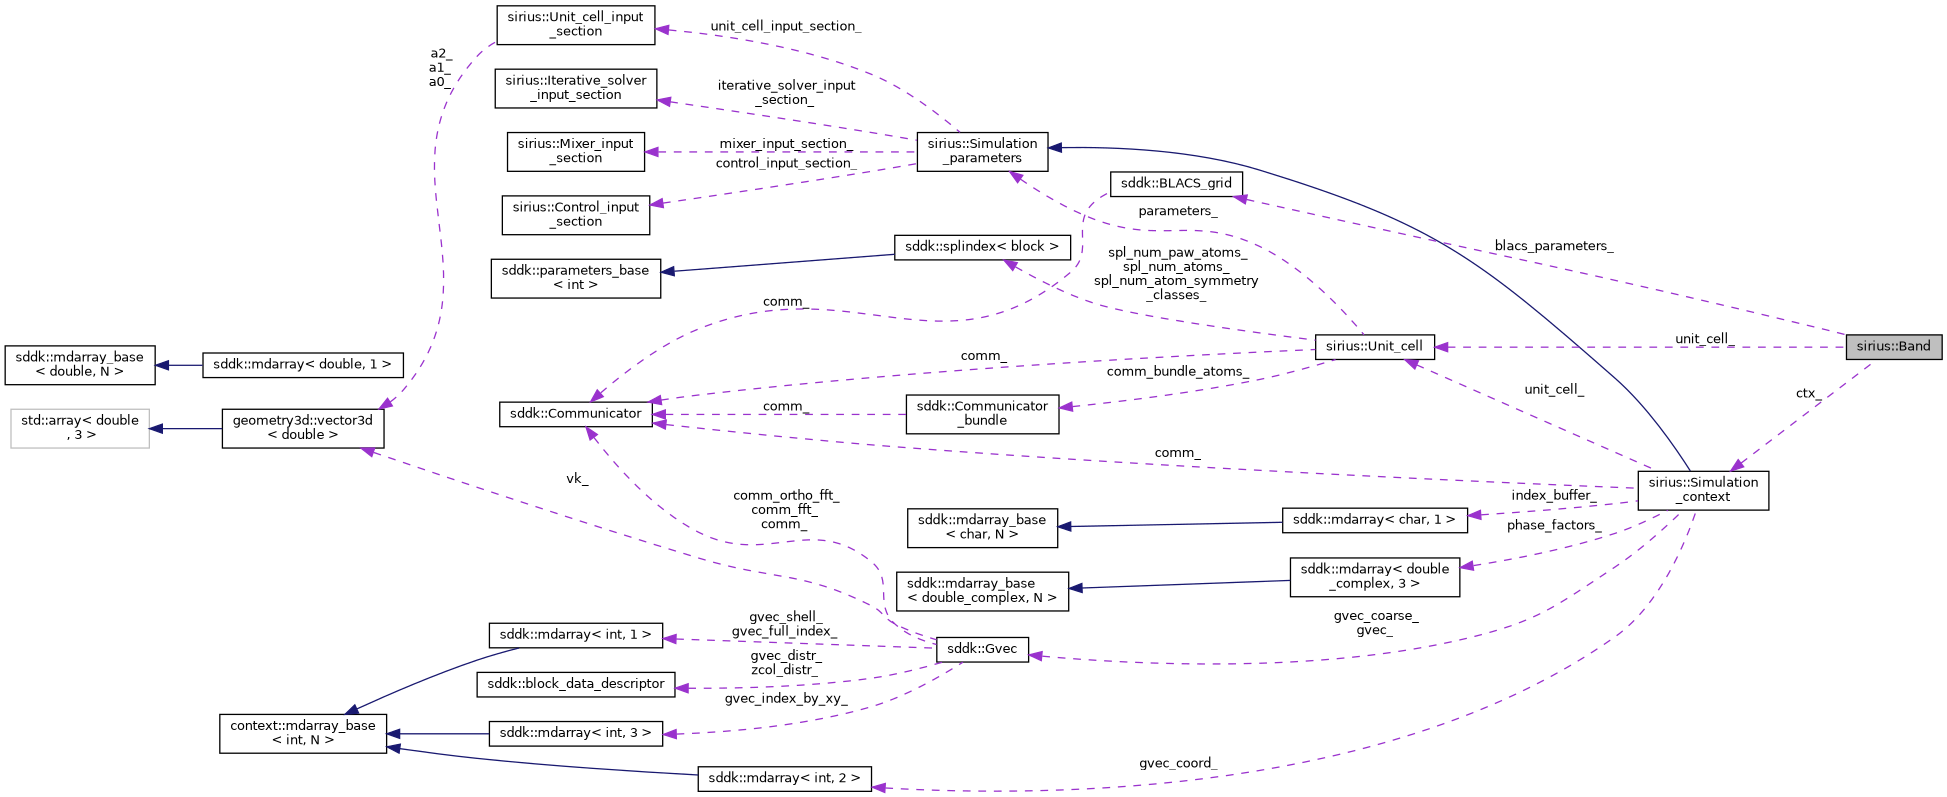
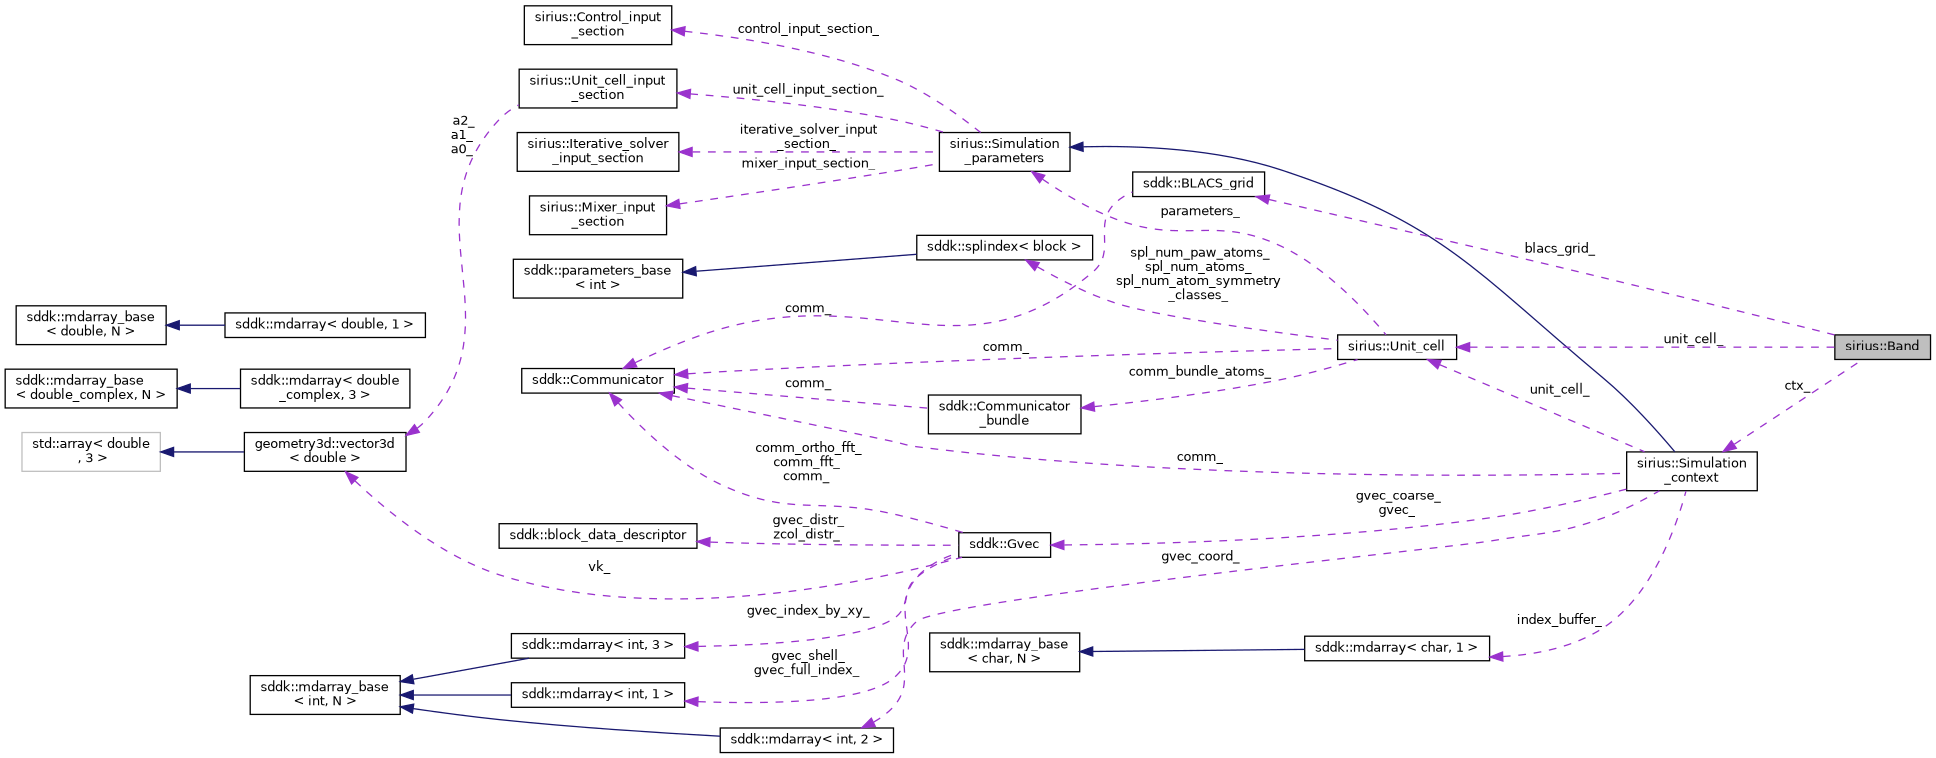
edge "sirius::Band" -> "sddk::BLACS_grid": label " blacs_parameters_" -> " blacs_grid_"
edge "sirius::Simulation _context" -> "sddk::mdarray< double _complex, 3 >": removed, label "phase_factors_"
node "context::mdarray_base < int, N >": label "context::mdarray_base < int, N >" -> "sddk::mdarray_base < int, N >"
